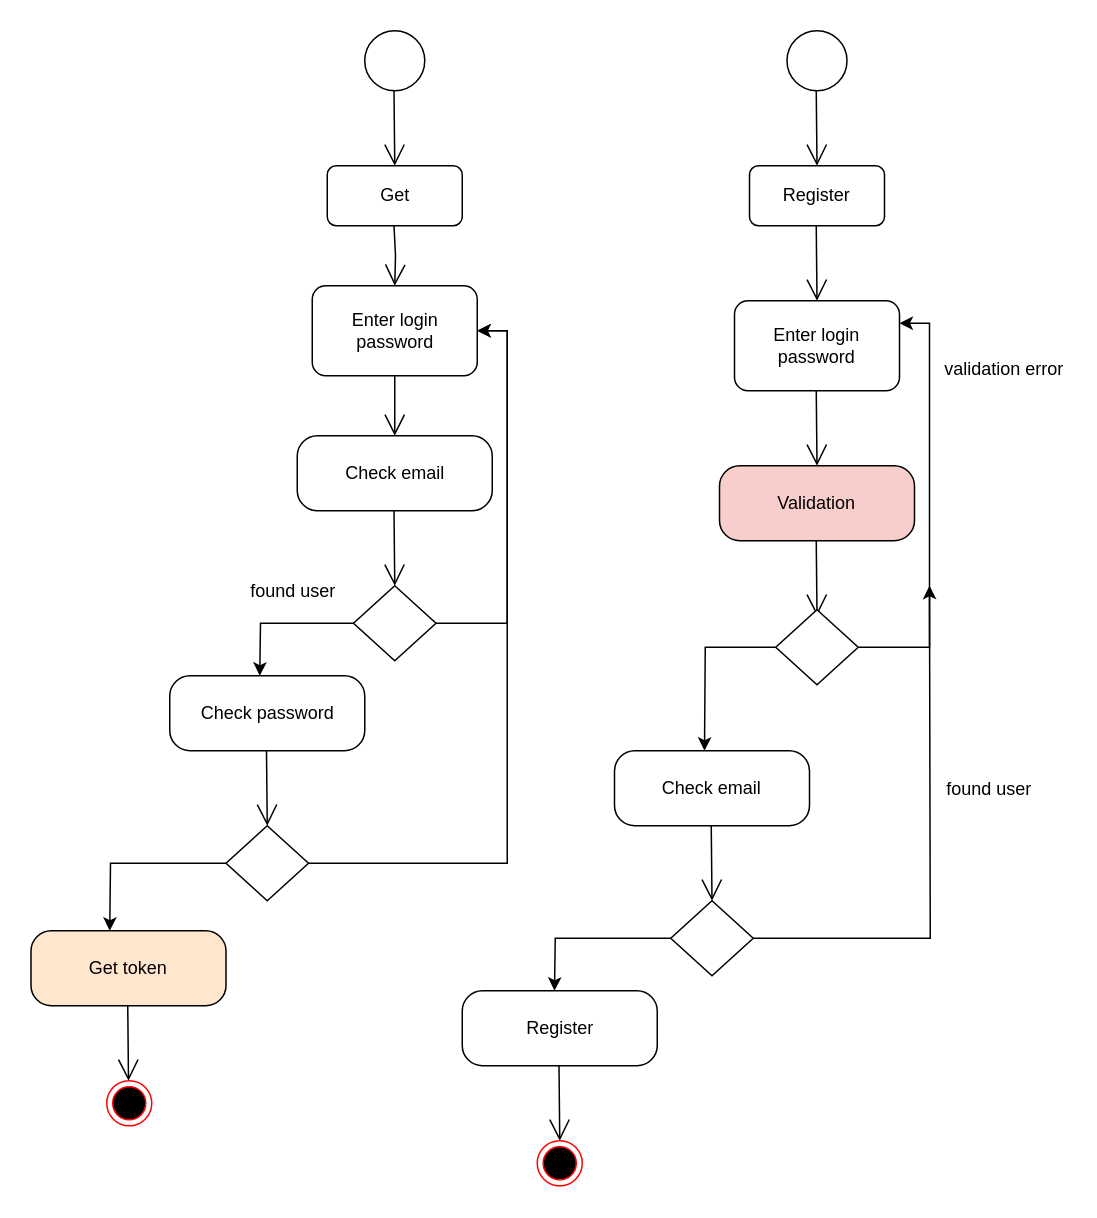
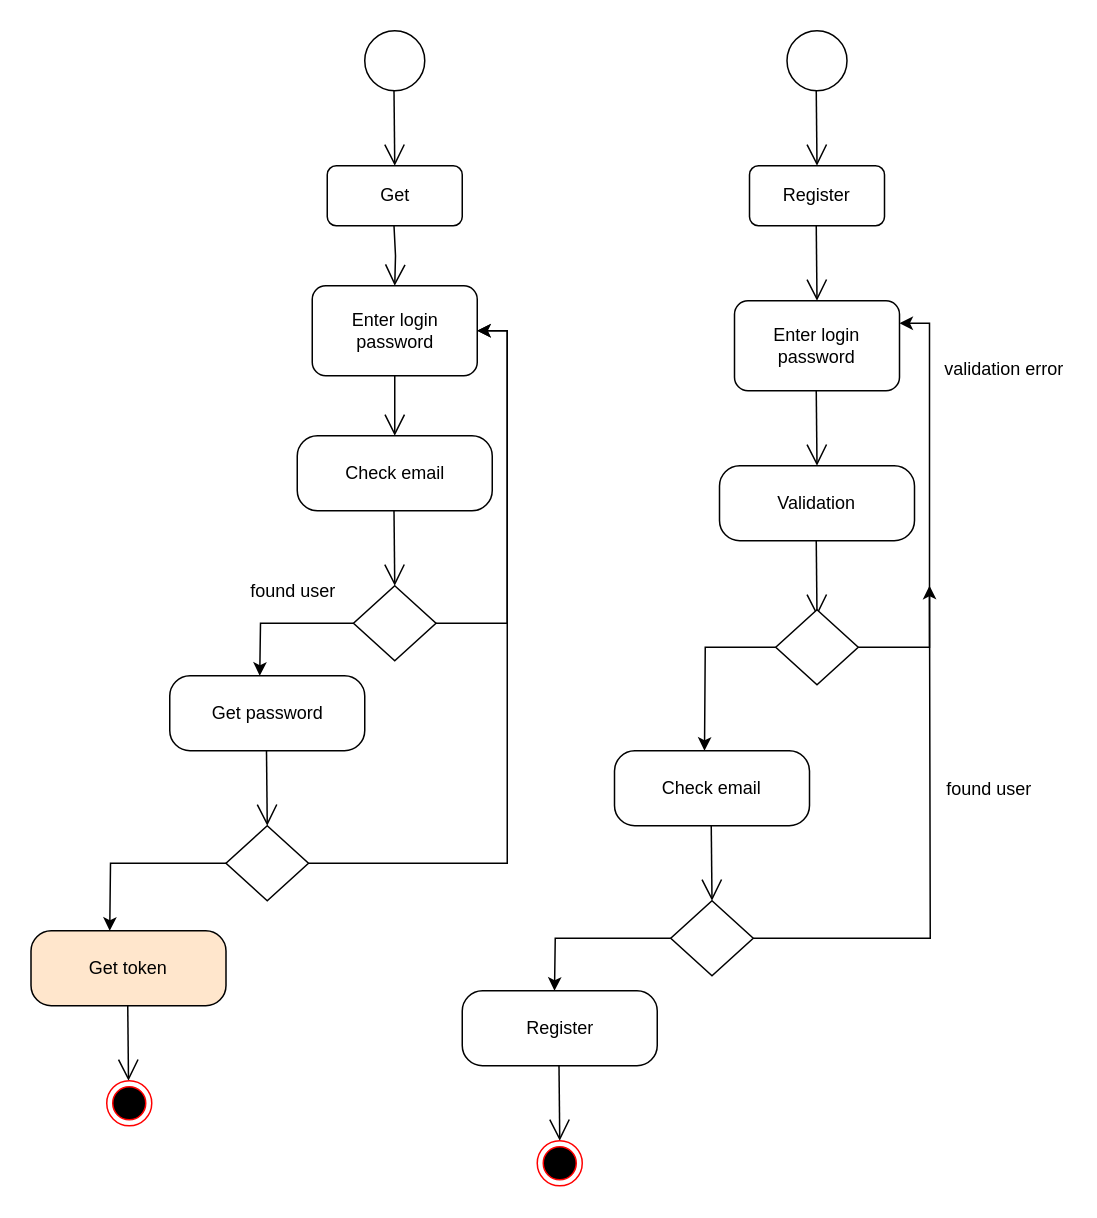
node "Validation": fillcolor #f8cecc -> #ffffff
node "Check password": label "Check password" -> "Get password"
